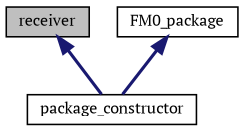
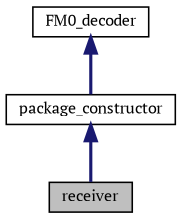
node "FM0_package": label "FM0_package" -> "FM0_decoder"
edge "package_constructor" -> "receiver": reversed
